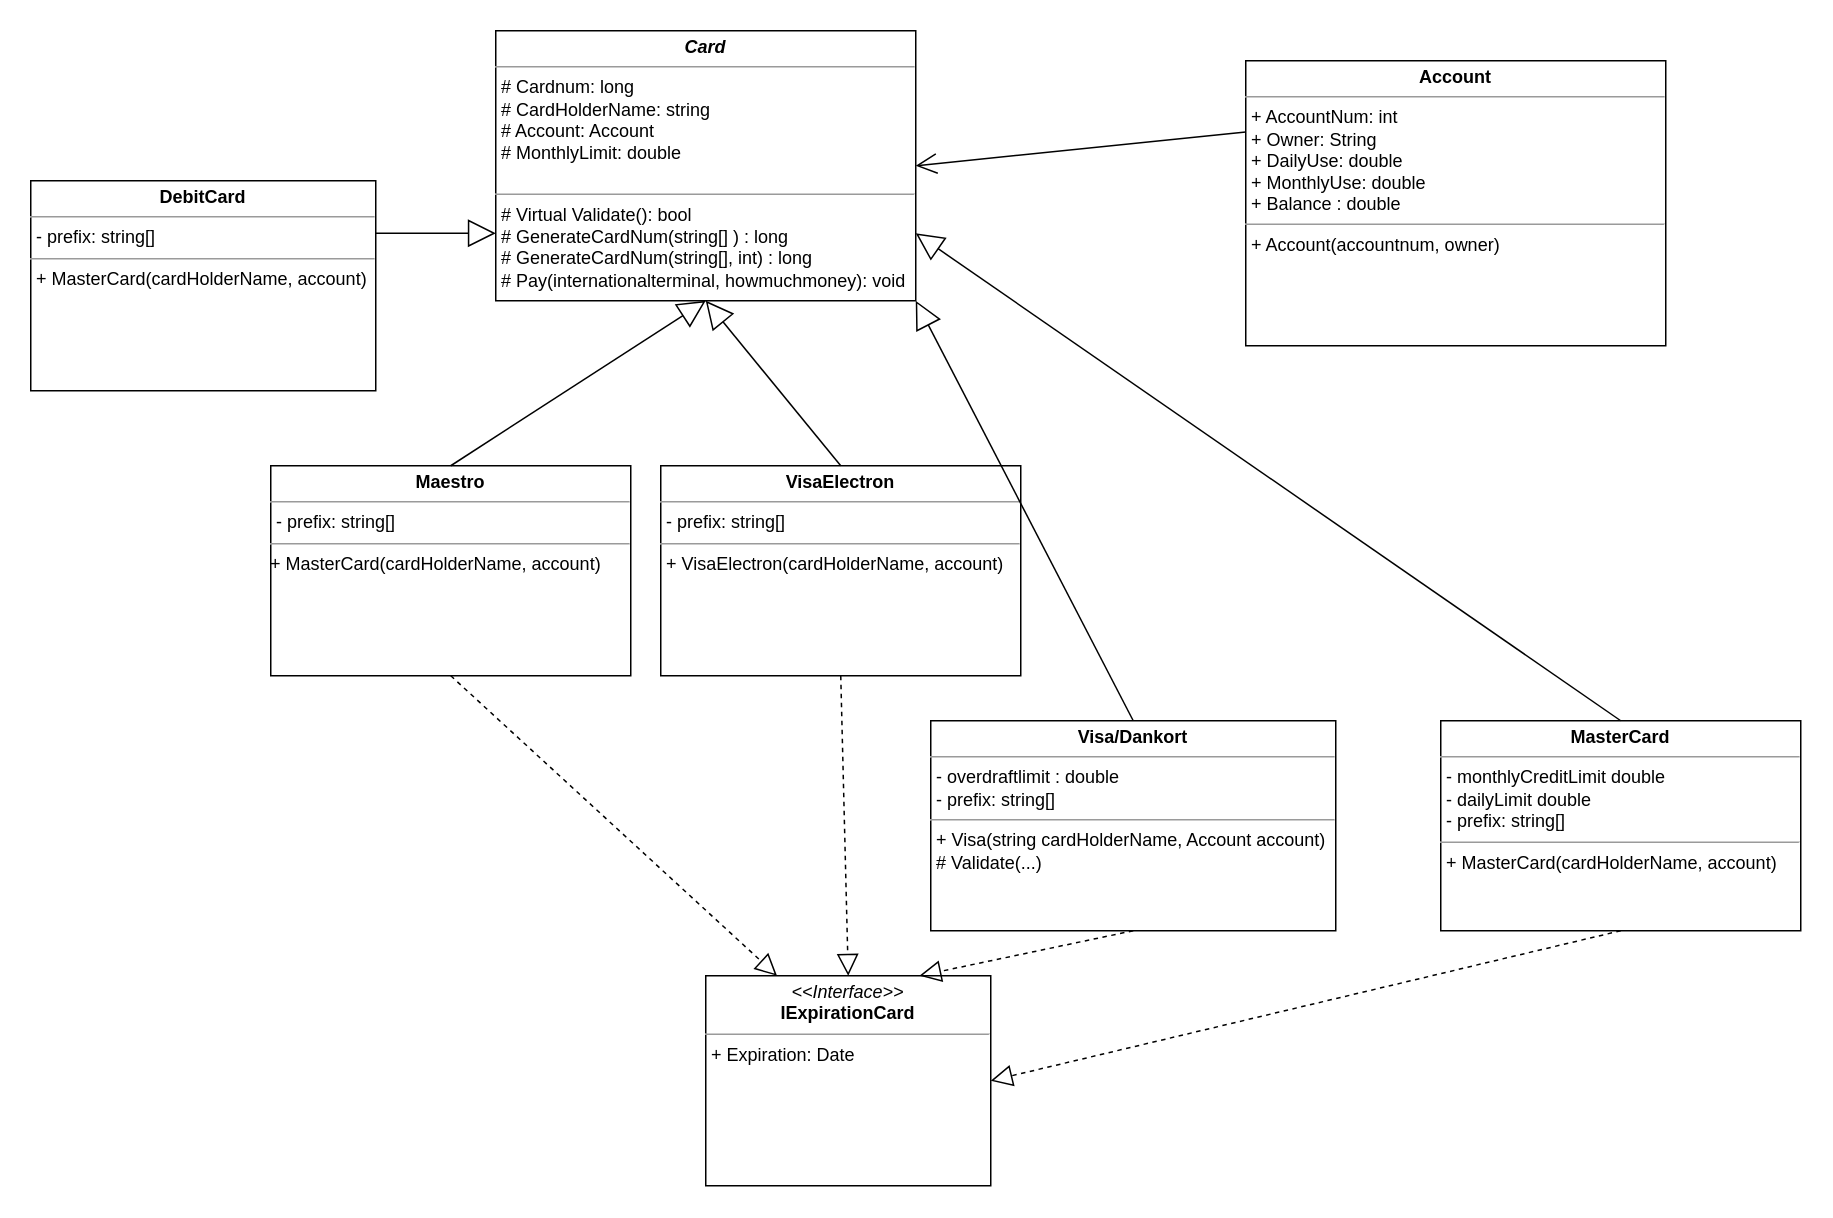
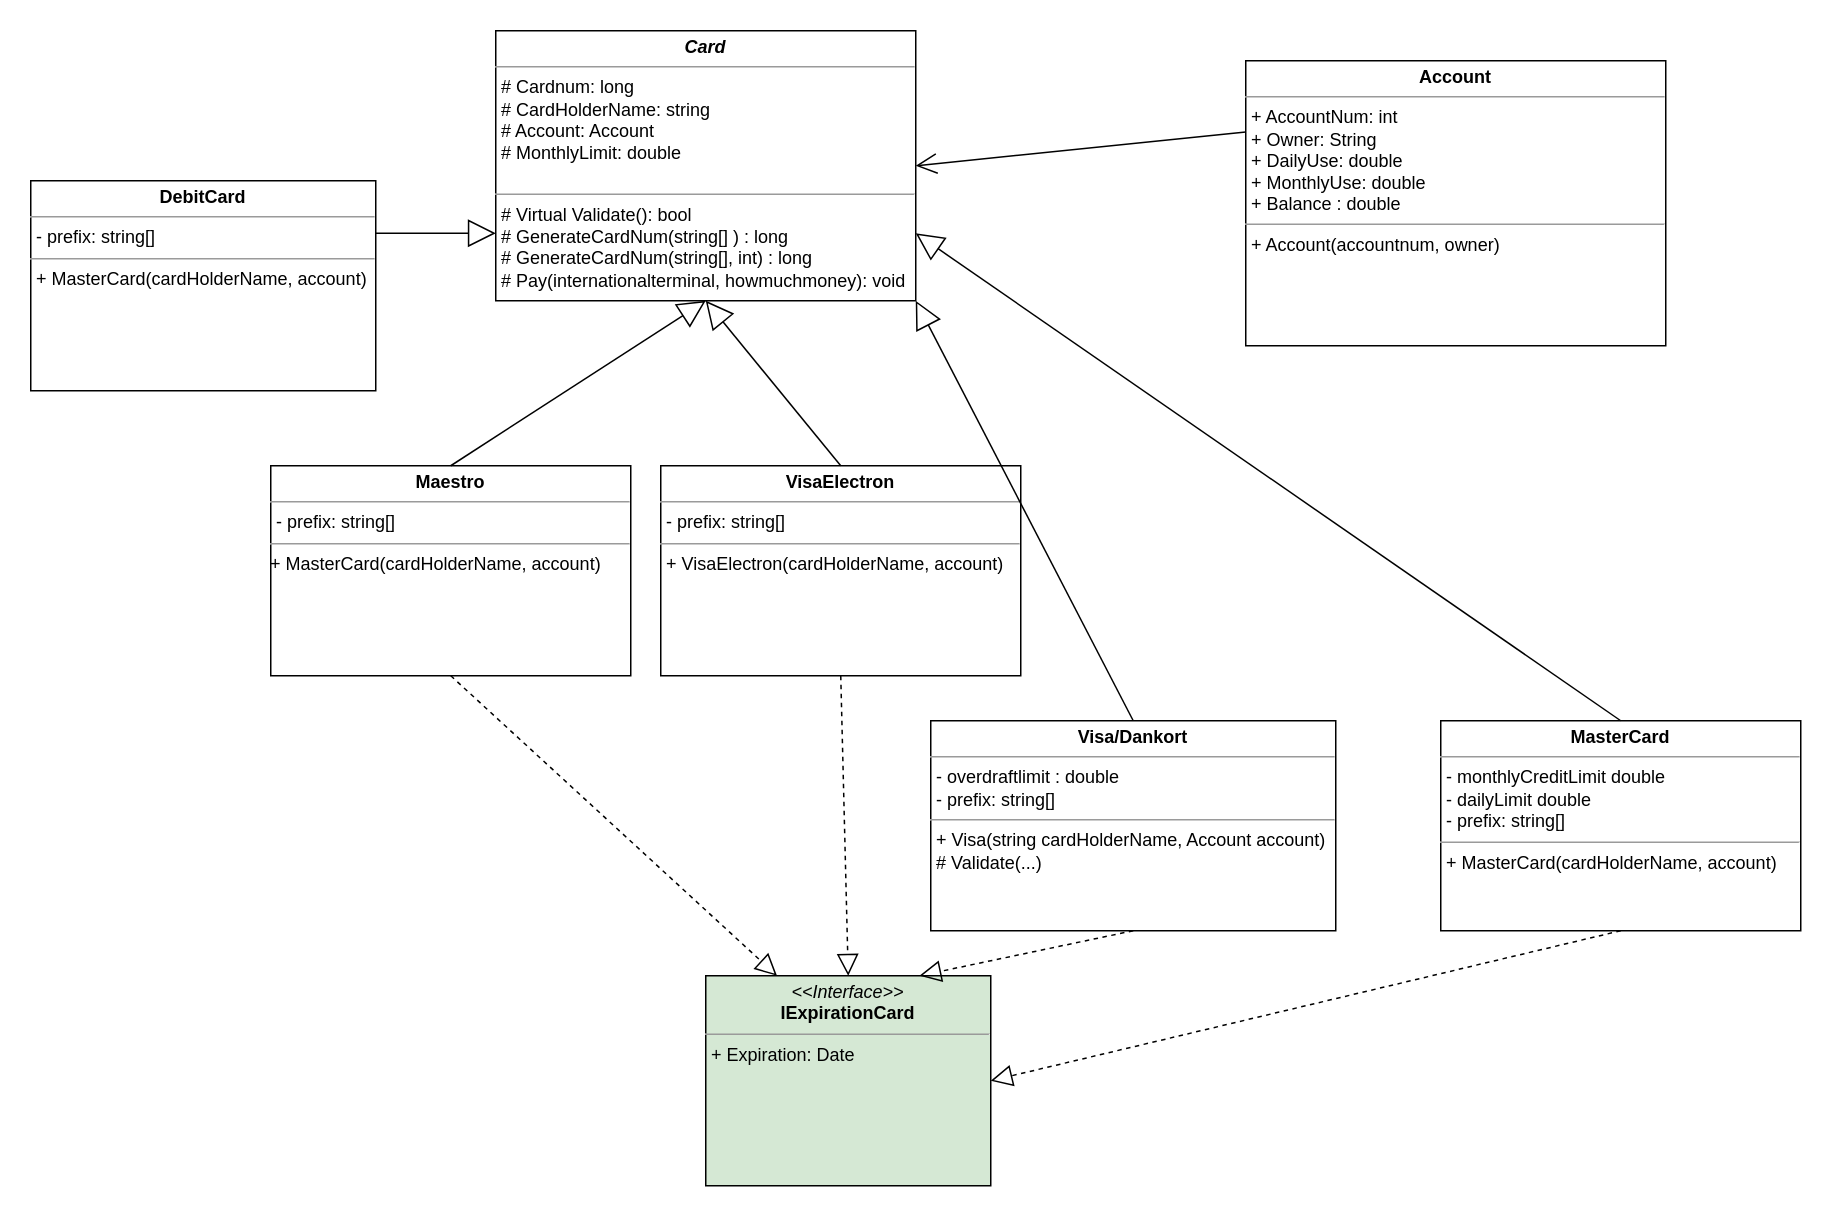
node "<<Interface>> IExpirationCard + Expiration: Date": fillcolor #ffffff -> #d5e8d4
